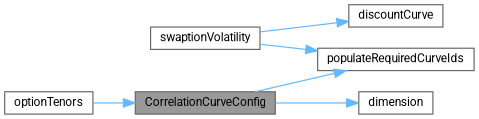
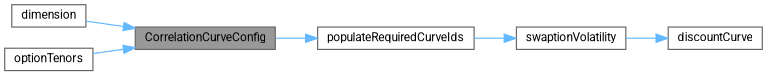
edge "swaptionVolatility" -> "populateRequiredCurveIds": reversed
edge "CorrelationCurveConfig" -> "dimension": reversed
